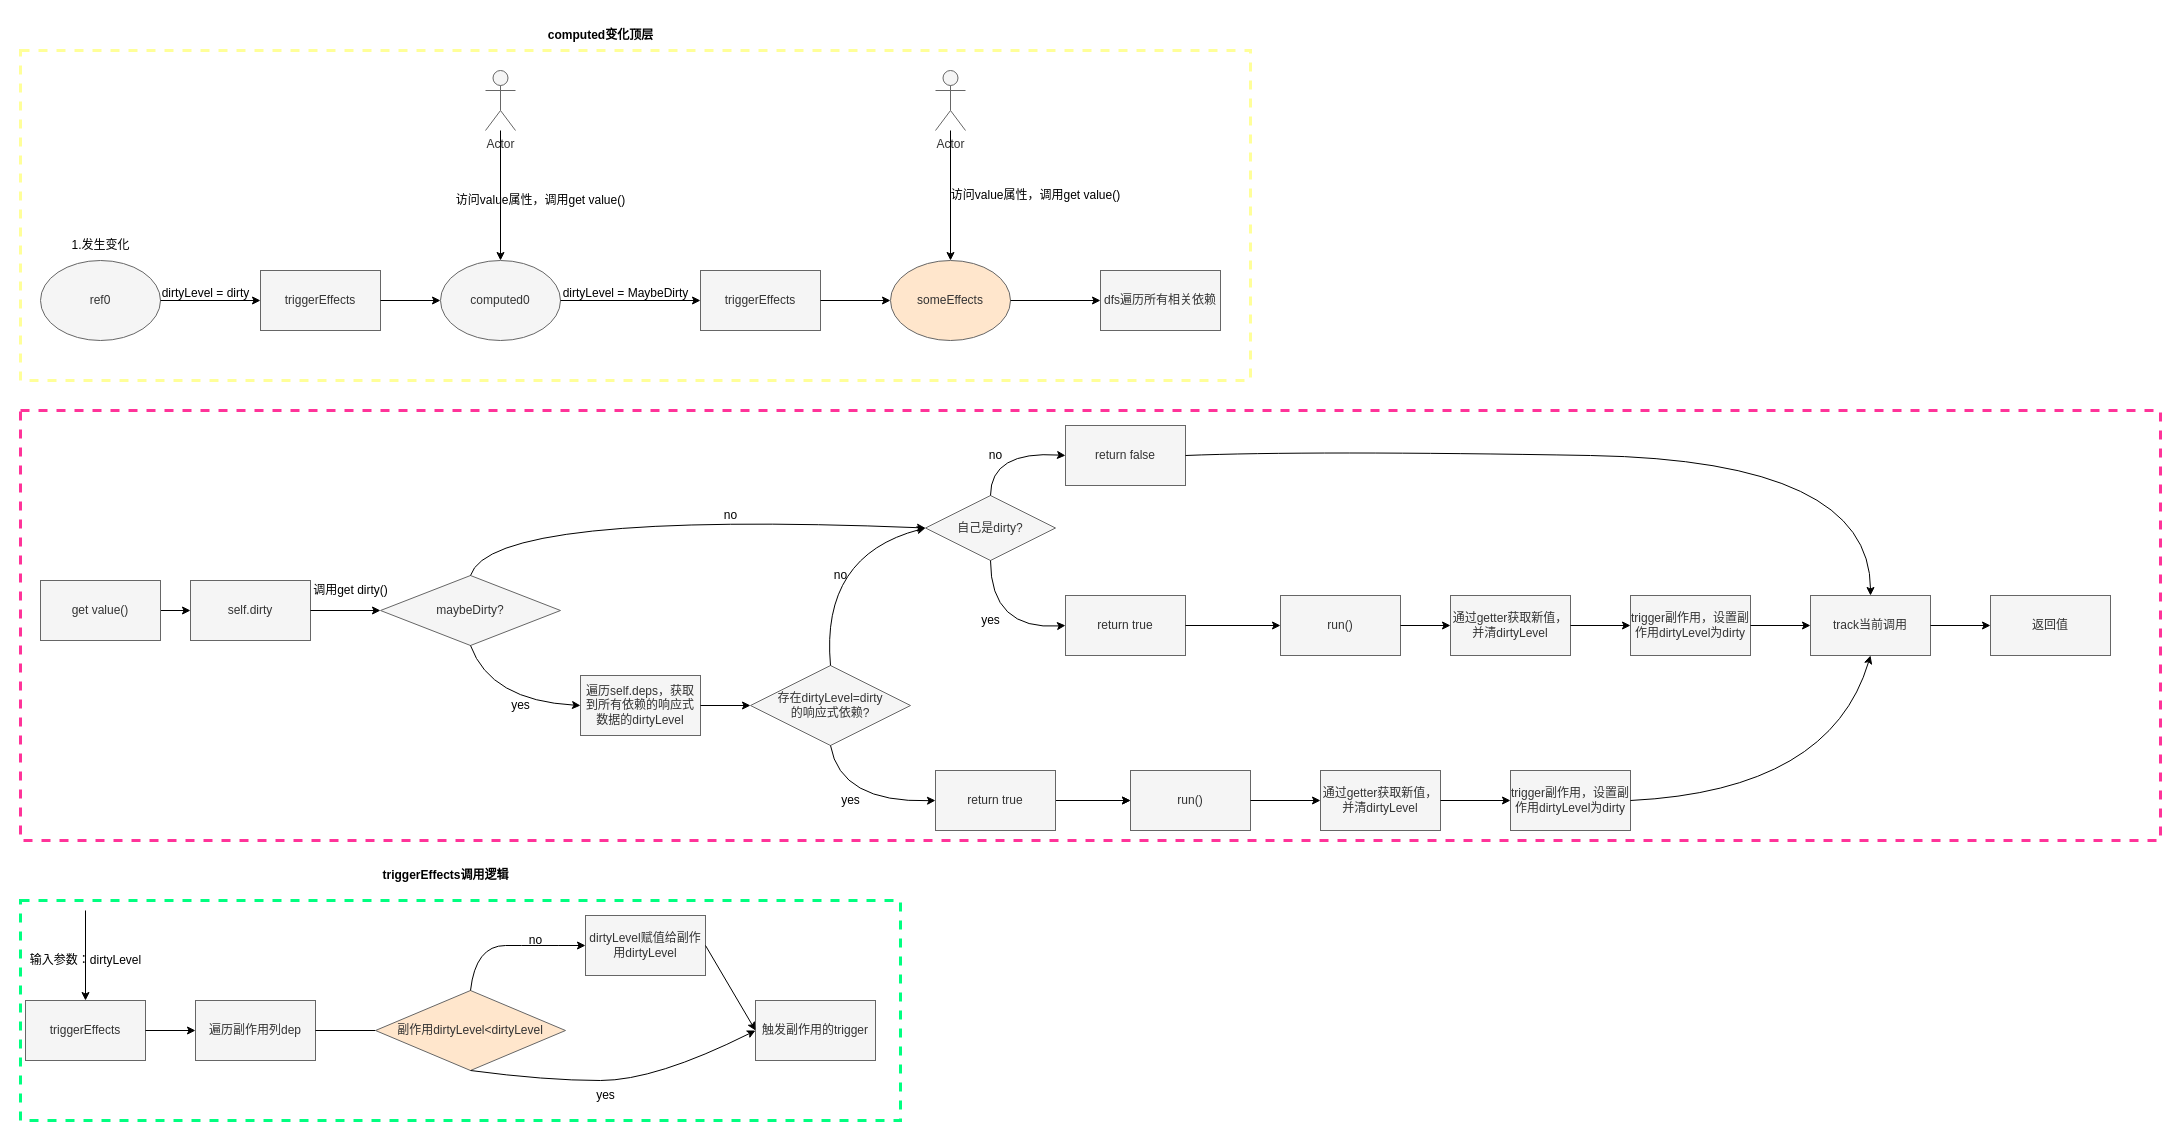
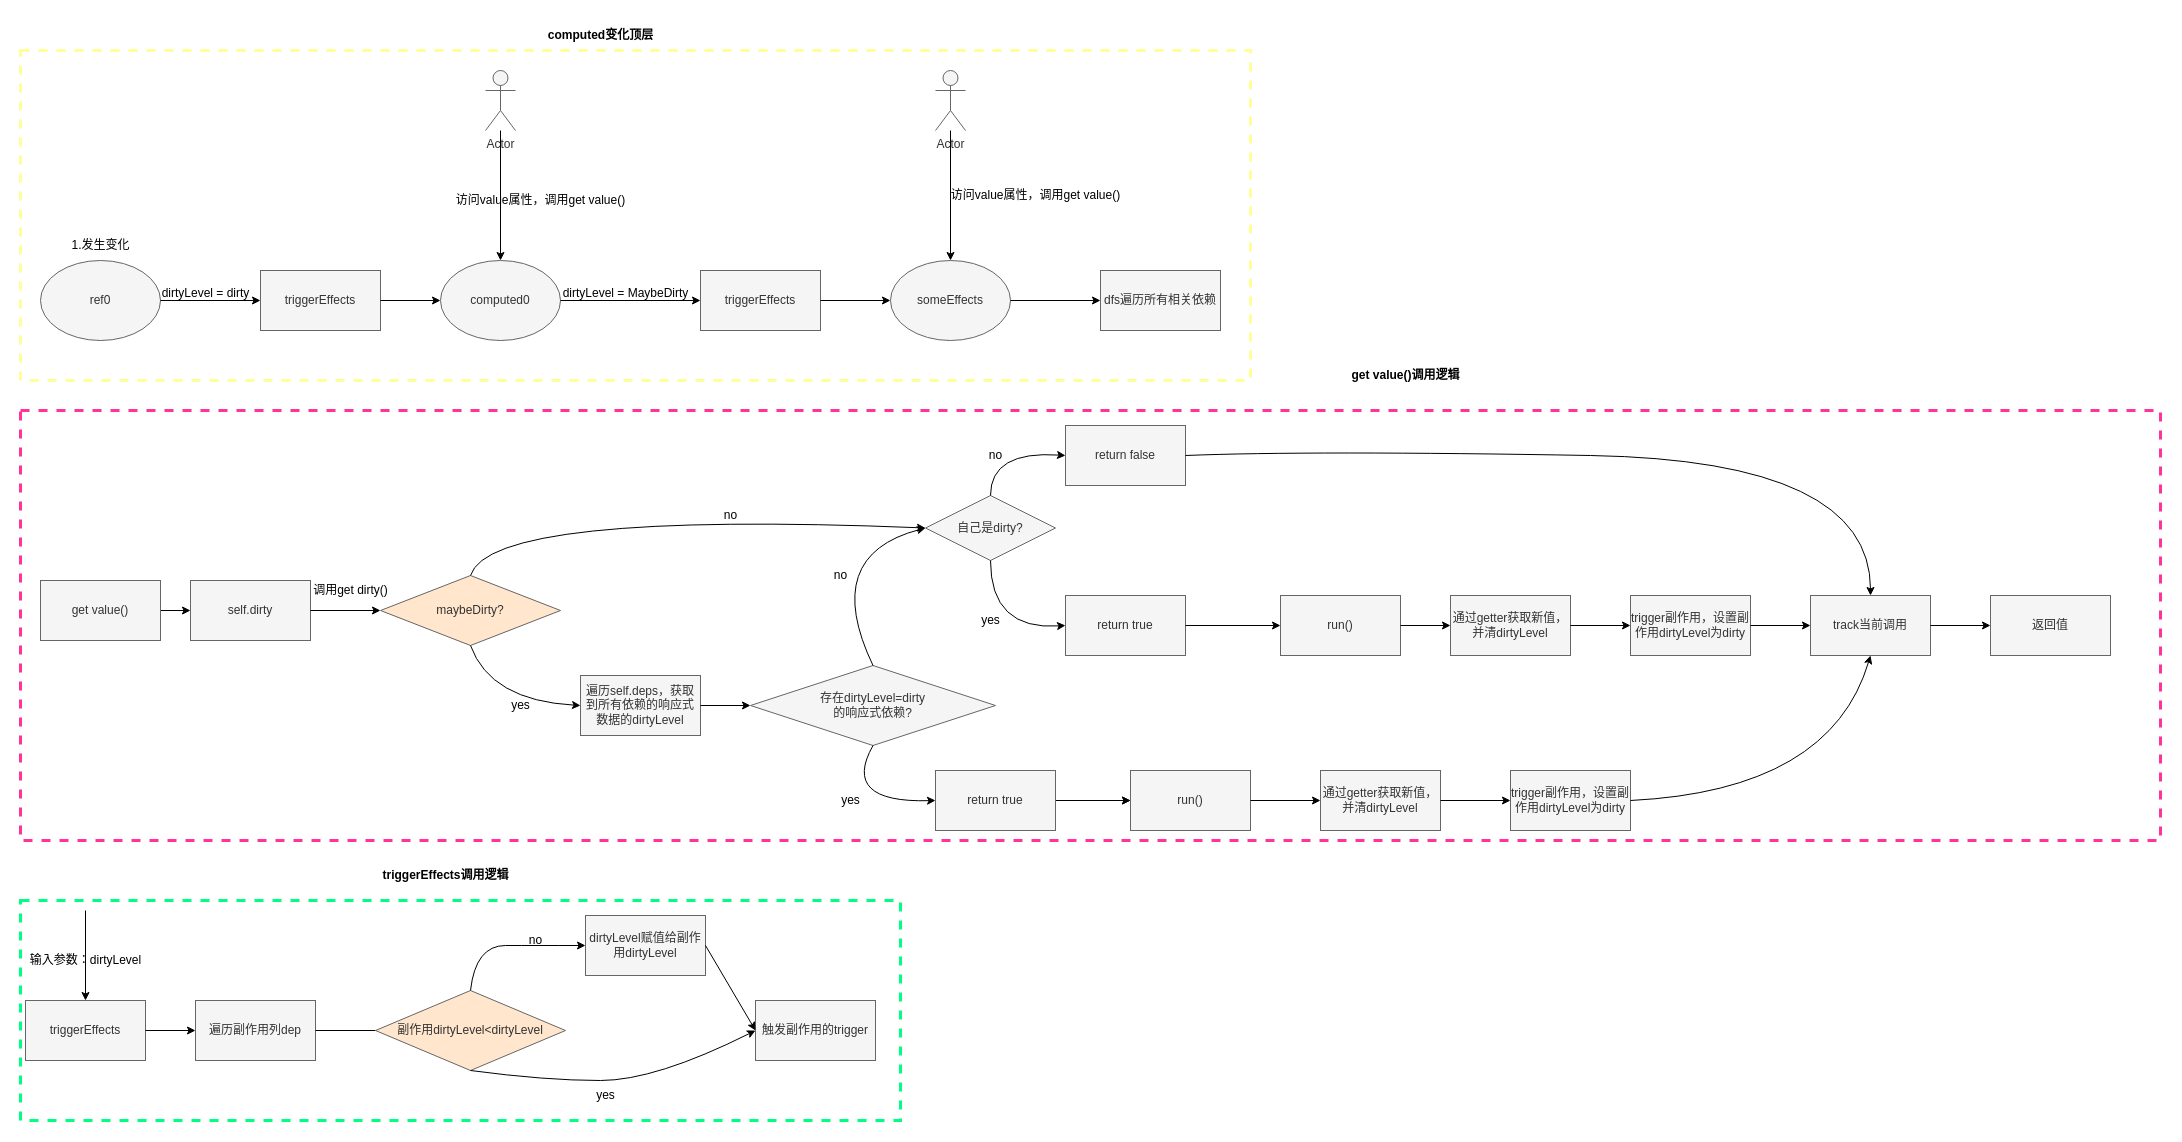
node "someEffects": fillcolor #ffe6cc -> #f5f5f5
node "get value()调用逻辑": added
node "maybeDirty?": fillcolor #f5f5f5 -> #ffe6cc
node "存在dirtyLevel=dirty 的响应式依赖?": size 160x80 -> 245x80
